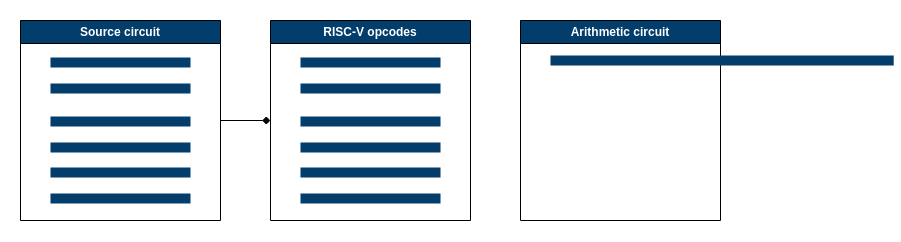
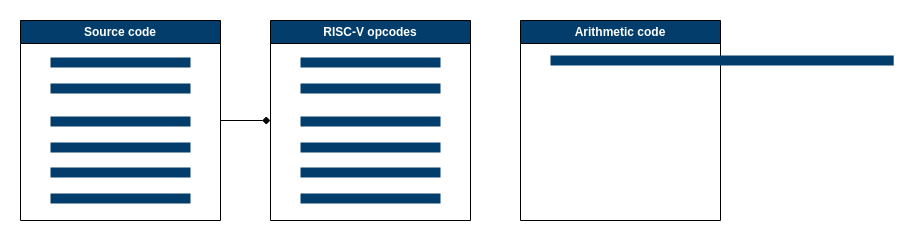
node "Source circuit": label "Source circuit" -> "Source code"
node "Arithmetic circuit": label "Arithmetic circuit" -> "Arithmetic code"
